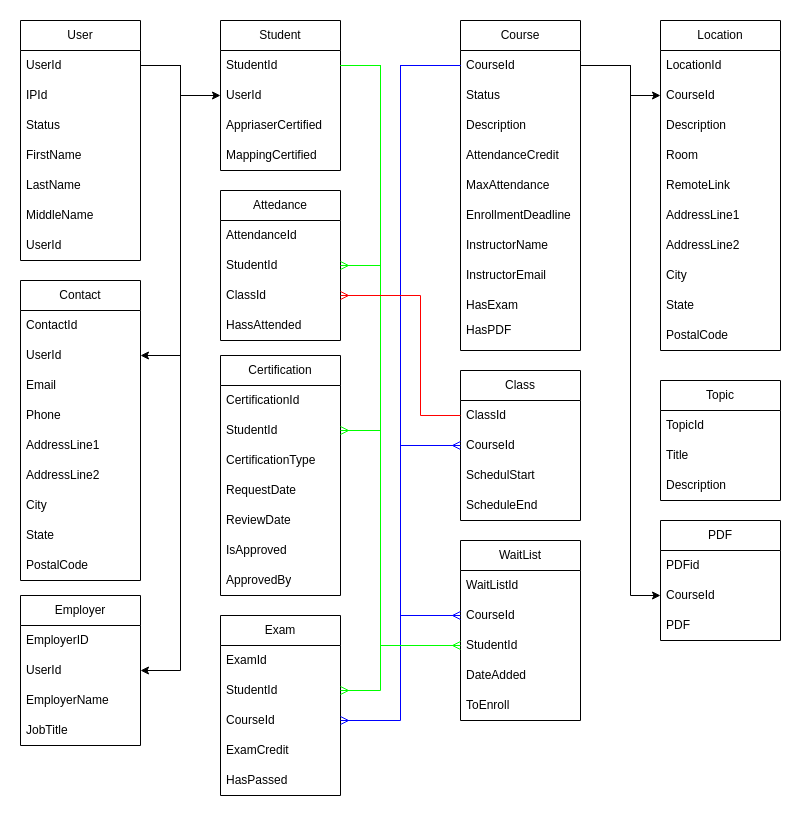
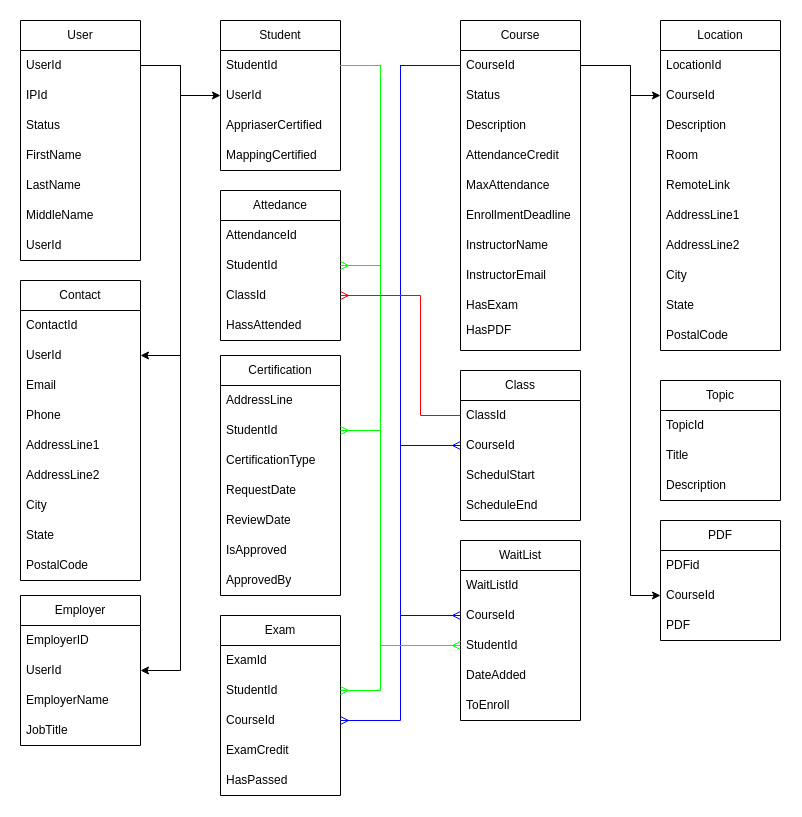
node "CertificationId": label "CertificationId" -> "AddressLine"
